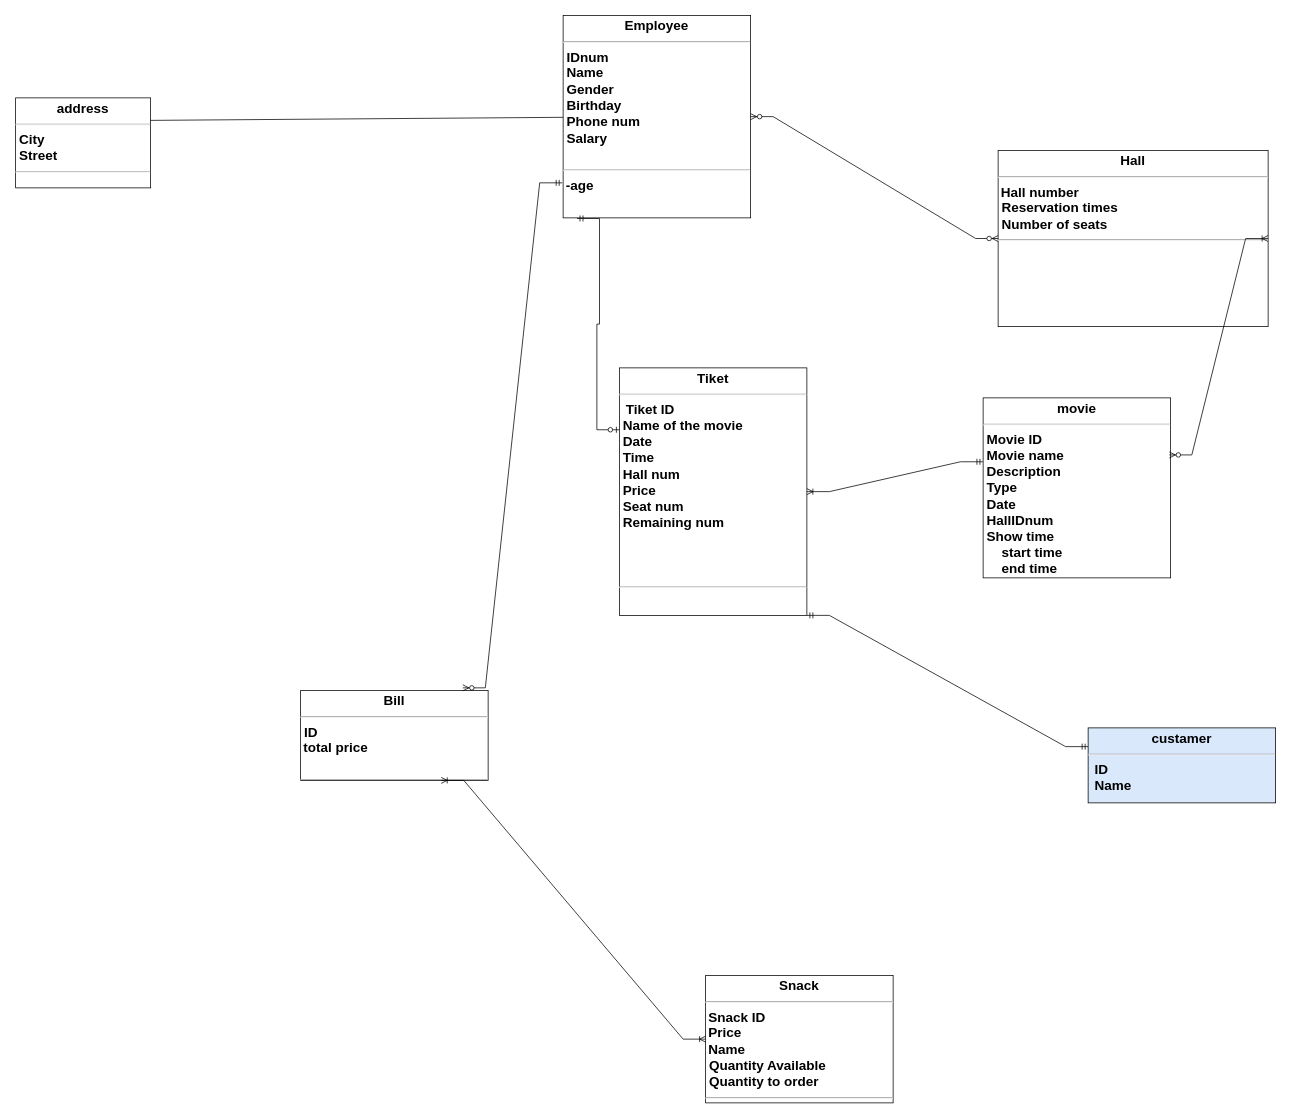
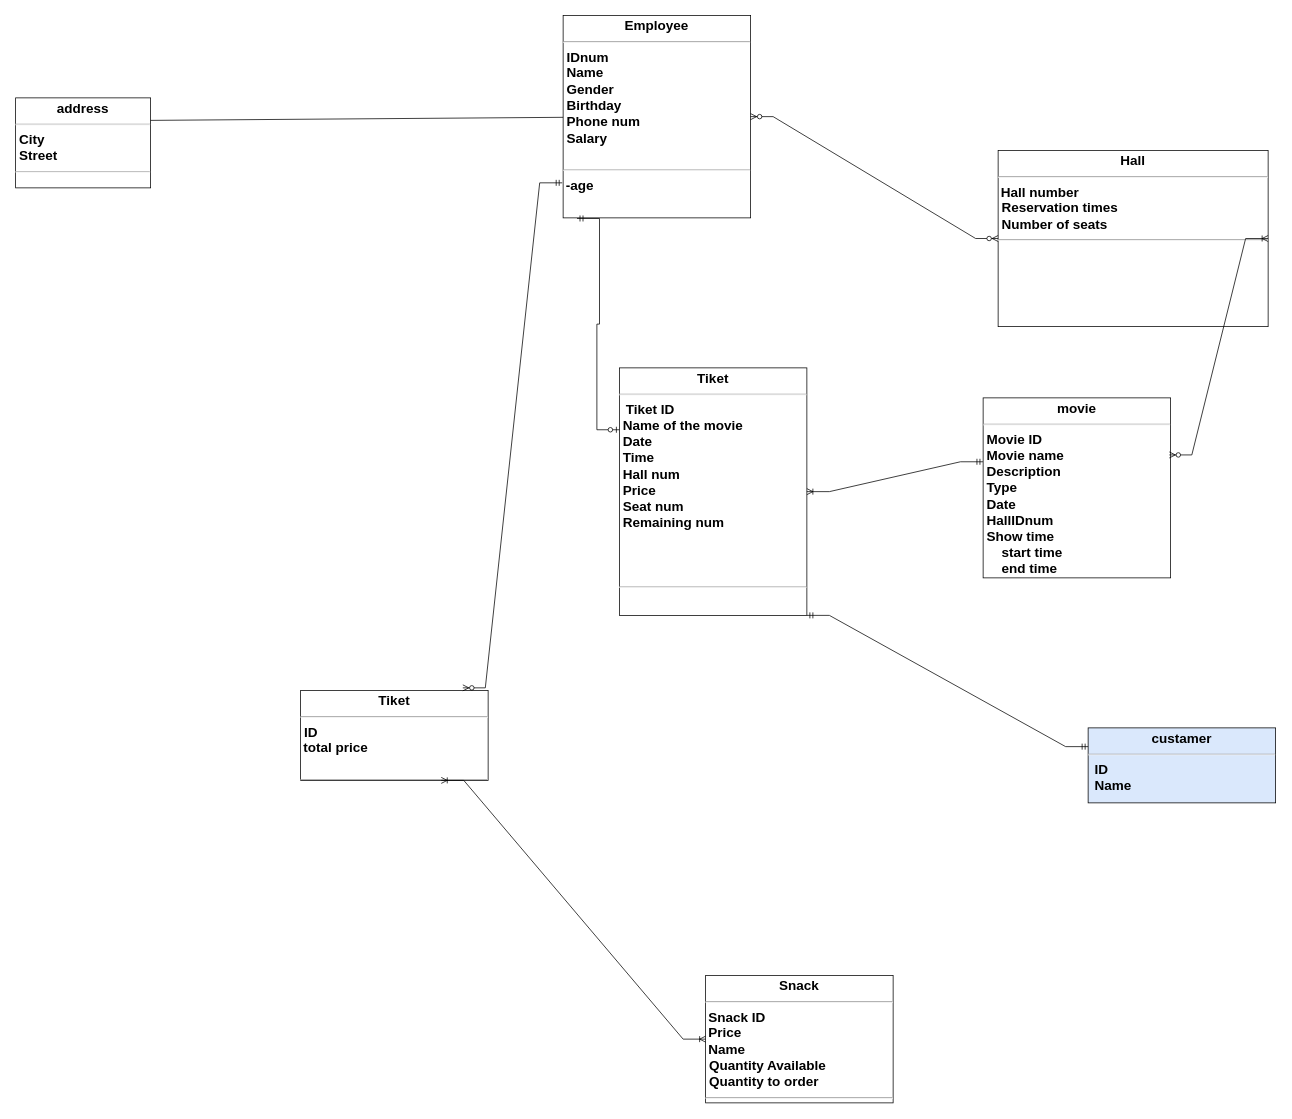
node "Bill ID total price": label "Bill ID total price" -> "Tiket ID total price"
